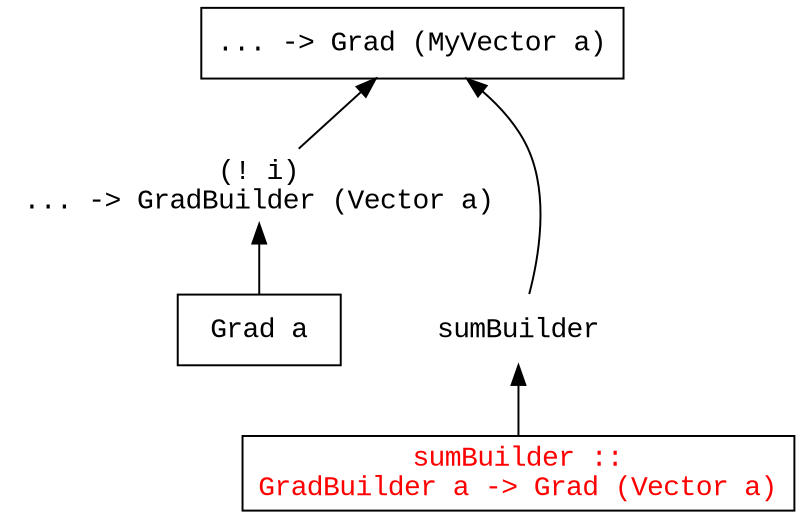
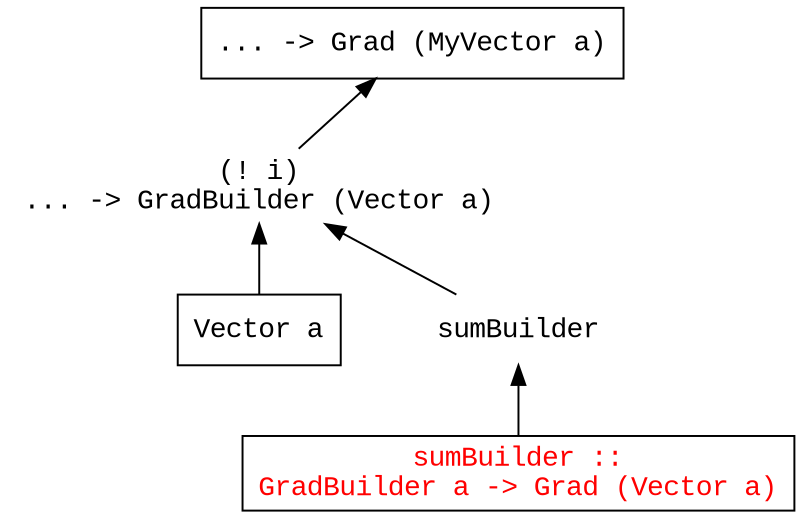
edge "sumBuilder" -> "... -> Grad (MyVector a)": now "sumBuilder" -> "(! i) ... -> GradBuilder (Vector a)"
node "Grad a": label "Grad a" -> "Vector a"
